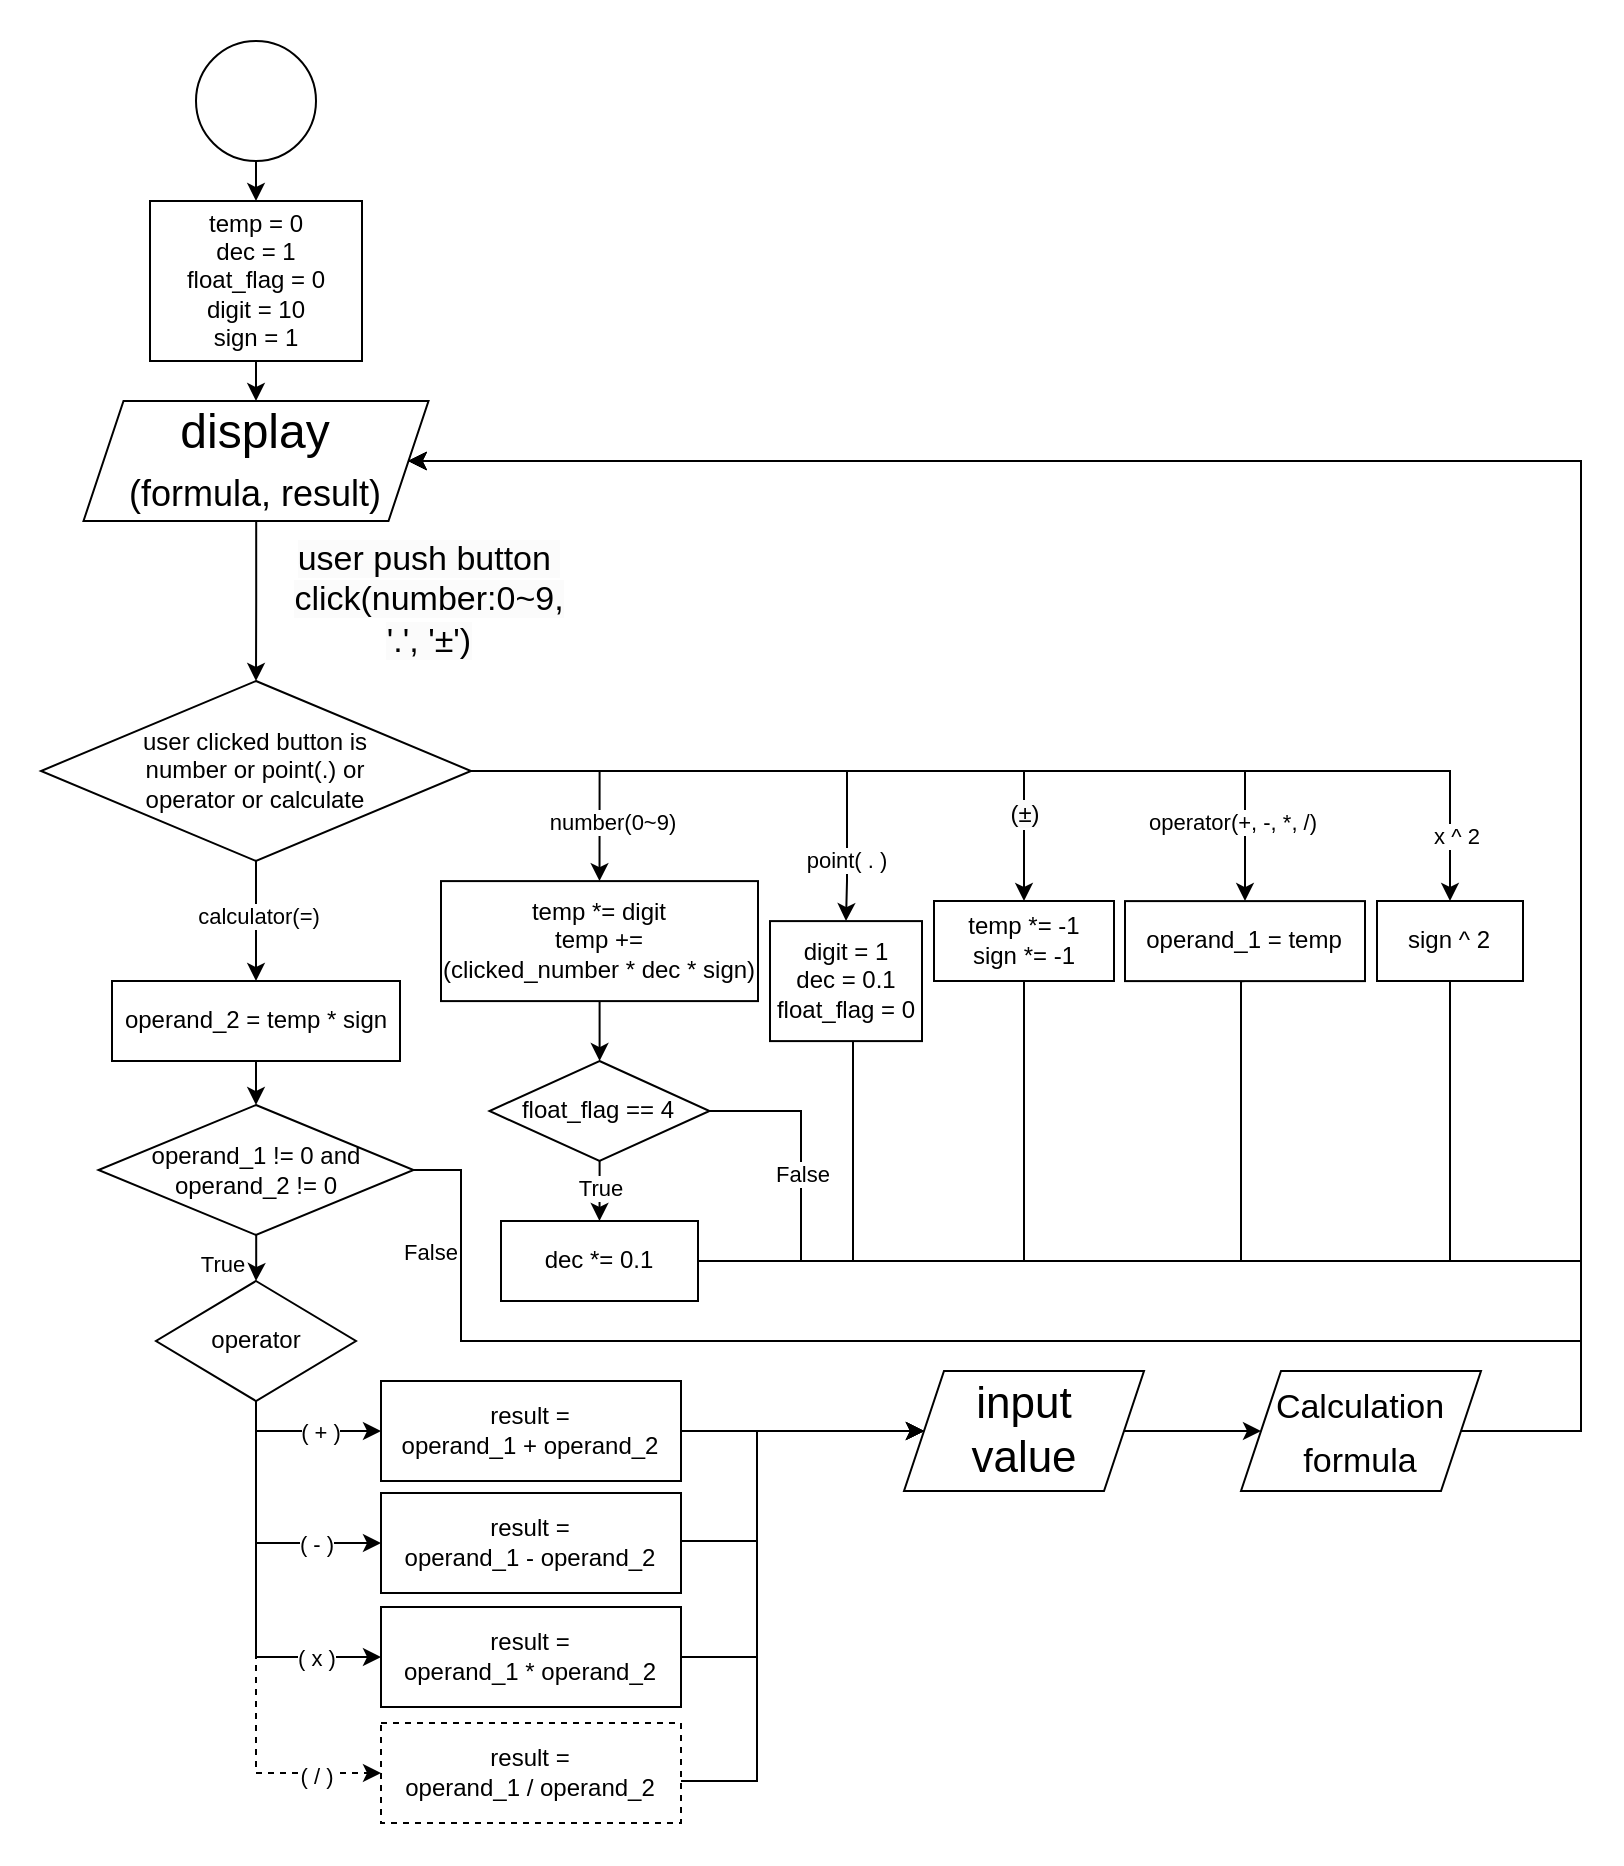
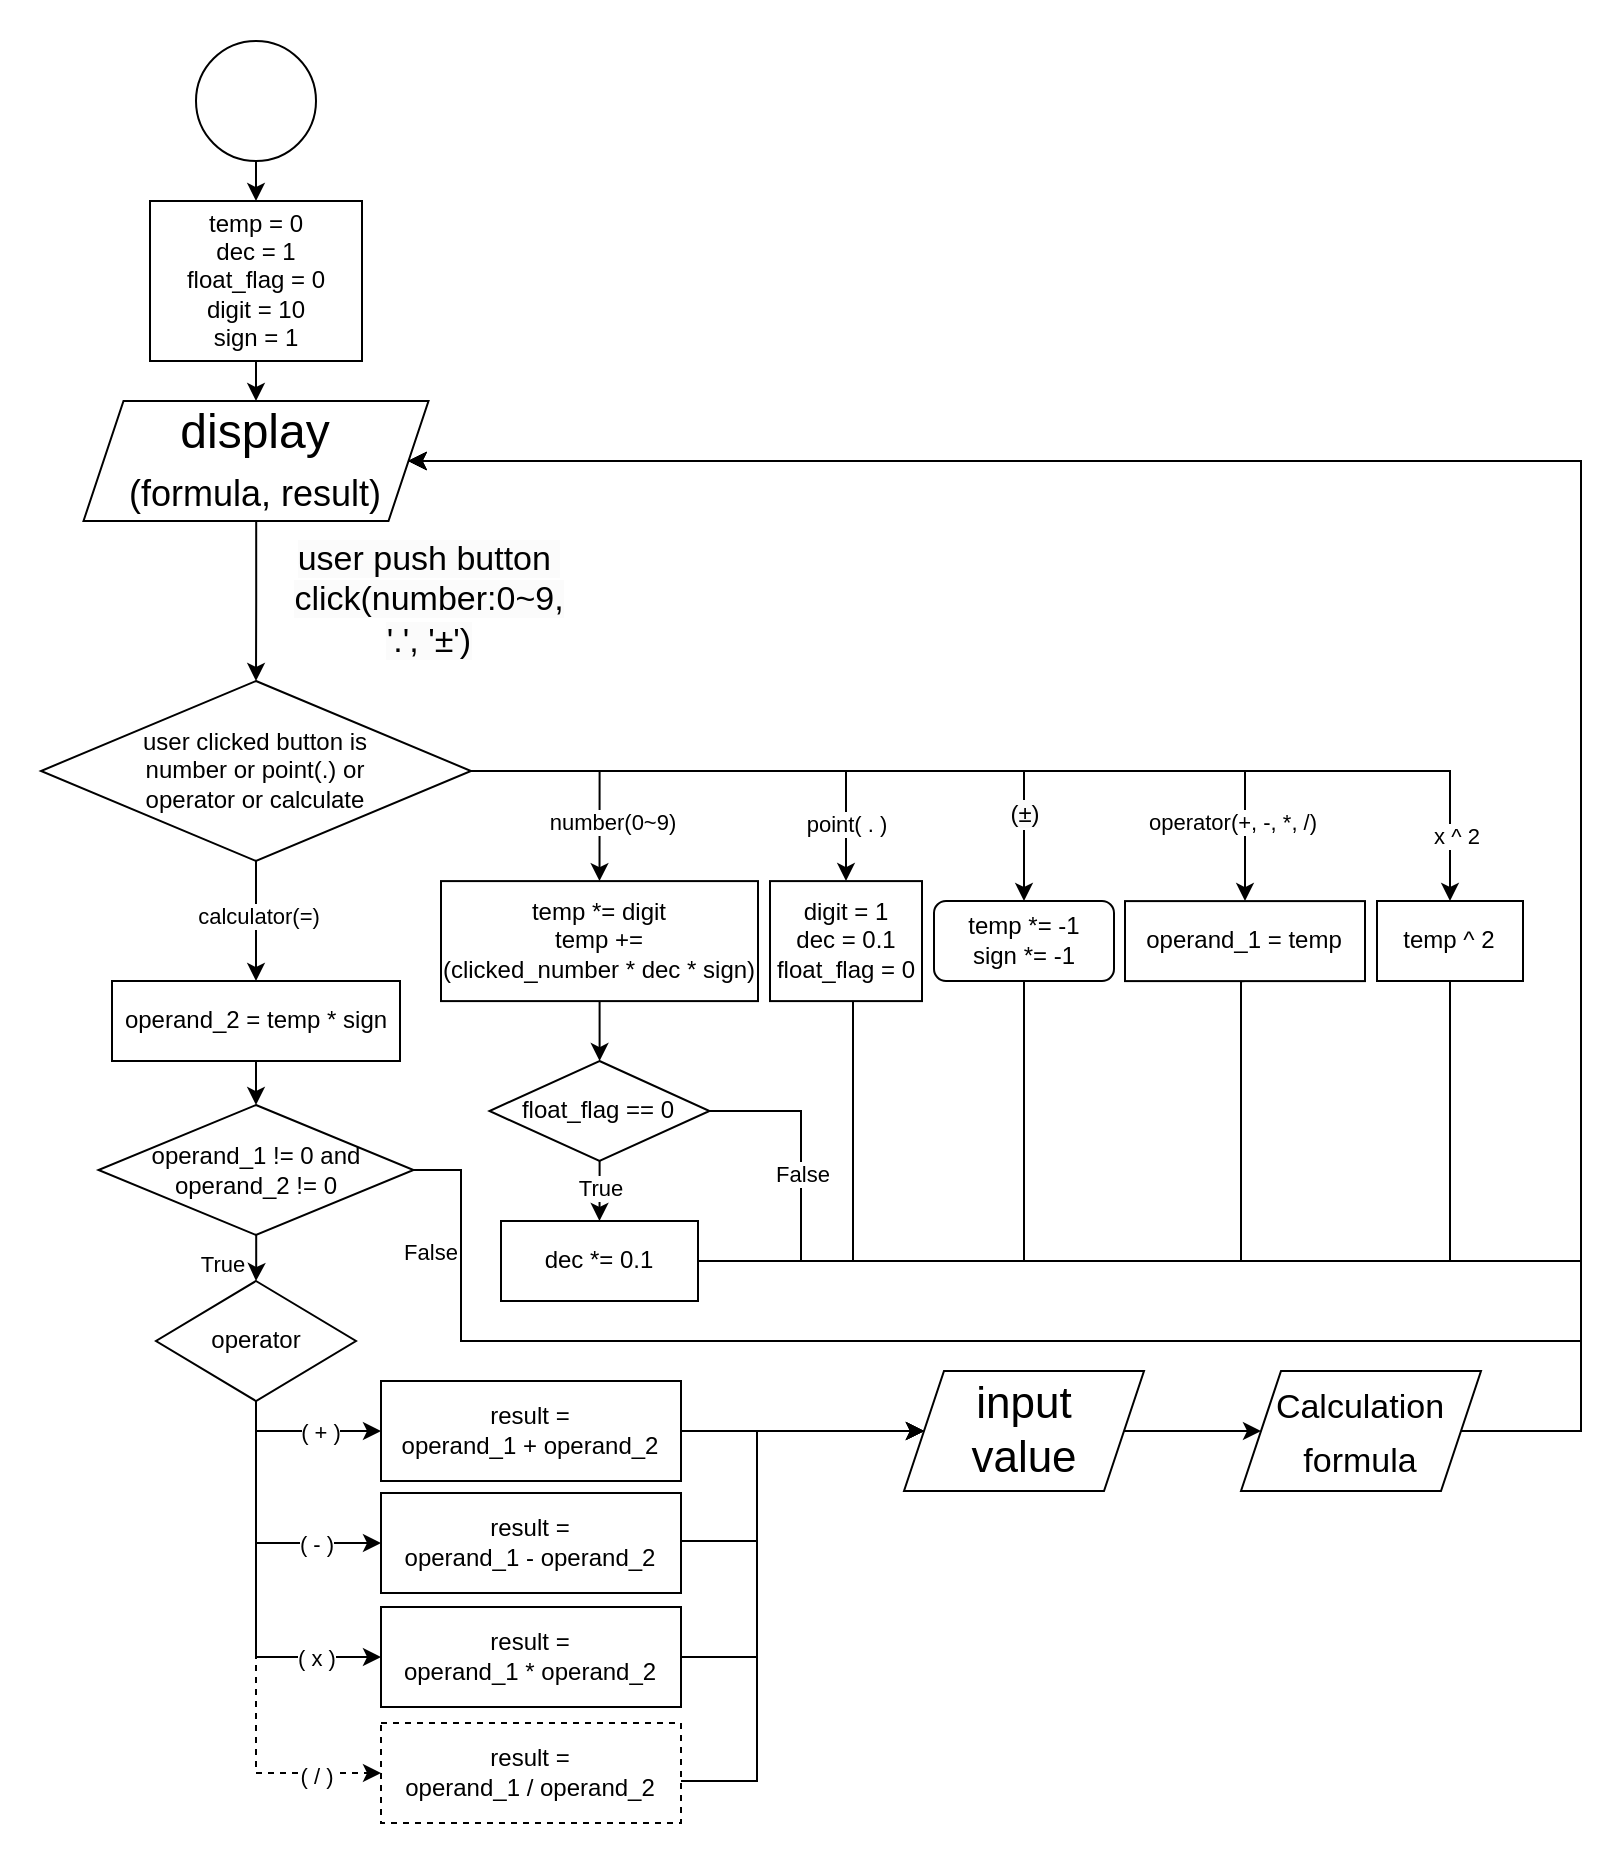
node "temp *= -1 sign *= -1": shape rectangle -> rounded rectangle
node "sign ^ 2": label "sign ^ 2" -> "temp ^ 2"
node "digit = 1 dec = 0.1 float_flag = 0": moved (846, 981) -> (846, 941)
node "float_flag == 4": label "float_flag == 4" -> "float_flag == 0"
